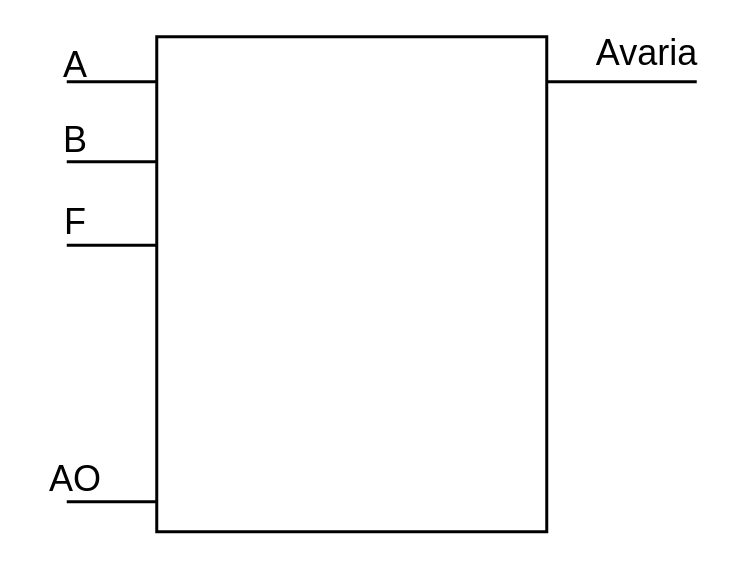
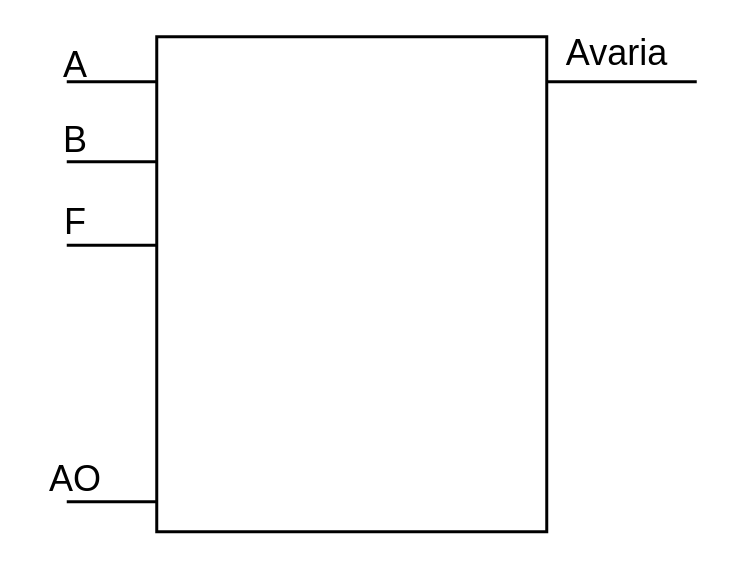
node "Avaria": moved (647, 53) -> (617, 53)
